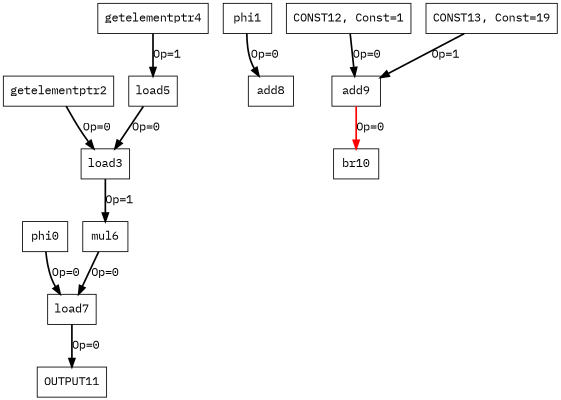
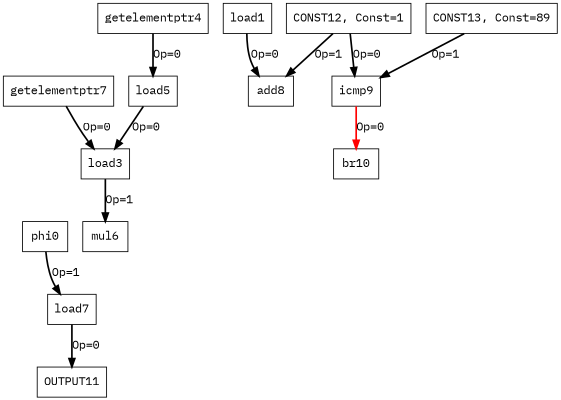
node "phi1": label "phi1" -> "load1"
node "CONST13, Const=19": label "CONST13, Const=19" -> "CONST13, Const=89"
edge "CONST12, Const=1" -> "add8": added, label "Op=1"
edge "getelementptr4" -> "load5": label "Op=1" -> "Op=0"
node "getelementptr2": label "getelementptr2" -> "getelementptr7"
node "add9": label "add9" -> "icmp9"
edge "mul6" -> "load7": removed, label "Op=0"
edge "phi0" -> "load7": label "Op=0" -> "Op=1"
